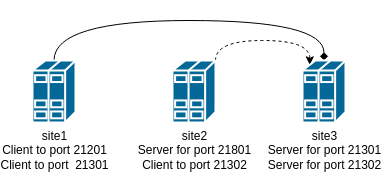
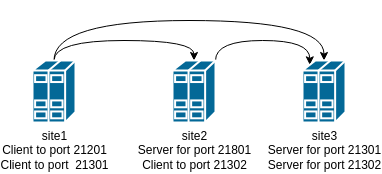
edge "site1 Client to port 21201 Client to port 21301" -> "site3 Server for port 21301 Server for port 21302": arrowhead diamond -> classic
edge "site1 Client to port 21201 Client to port 21301" -> "site2 Server for port 21801 Client to port 21302": added
edge "site2 Server for port 21801 Client to port 21302" -> "site3 Server for port 21301 Server for port 21302": style dashed -> solid
